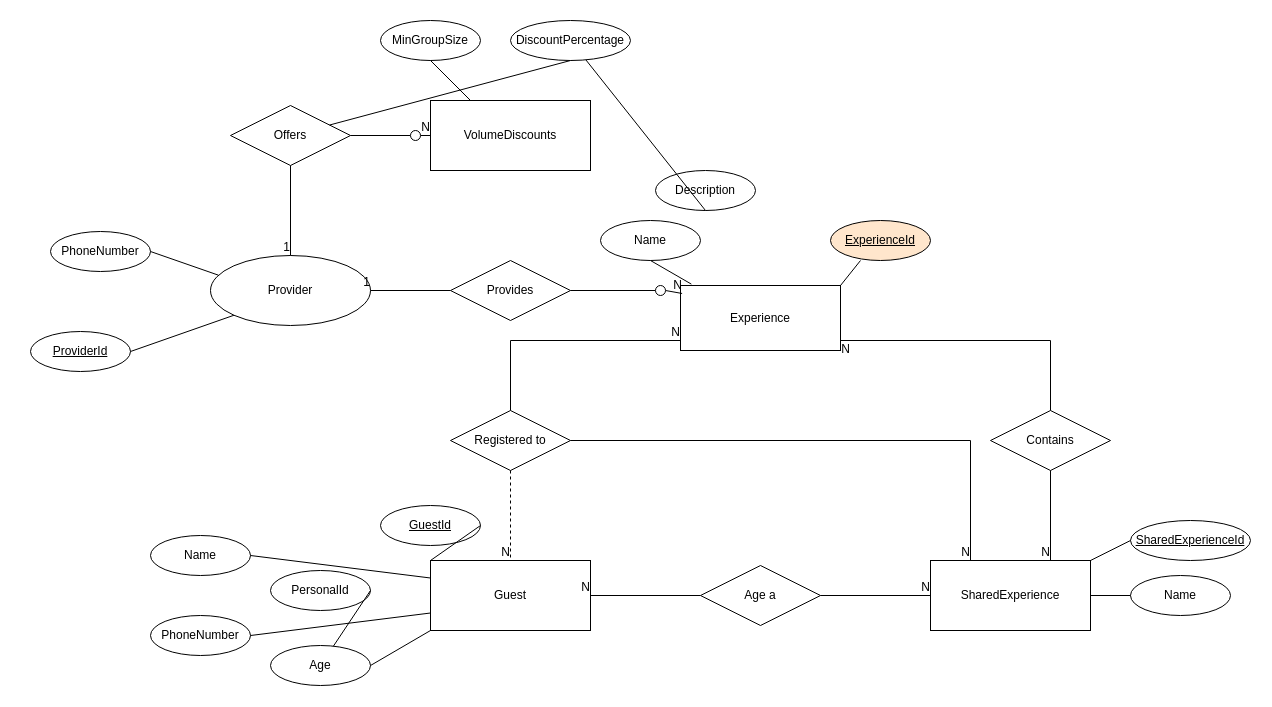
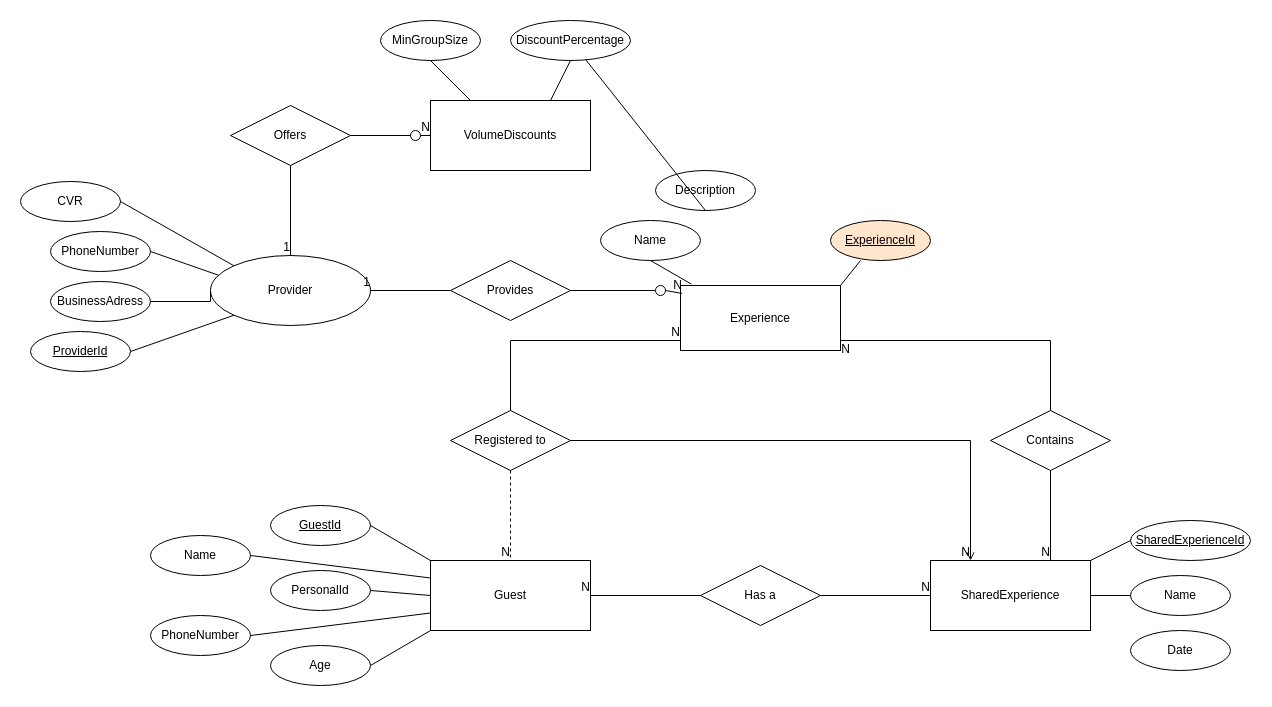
edge "DiscountPercentage" -- "Offers": now "DiscountPercentage" -- "VolumeDiscounts"
node "CVR": added
edge "CVR" -- "Provider": added
node "BusinessAdress": added
edge "Provider" -- "BusinessAdress": added
node "GuestId": moved (431, 526) -> (321, 526)
edge "Registered to" -- "SharedExperience": arrowhead none -> open
node "Age a": label "Age a" -> "Has a"
edge "PersonalId" -- "Age": now "PersonalId" -- "Guest"
node "Date": added
